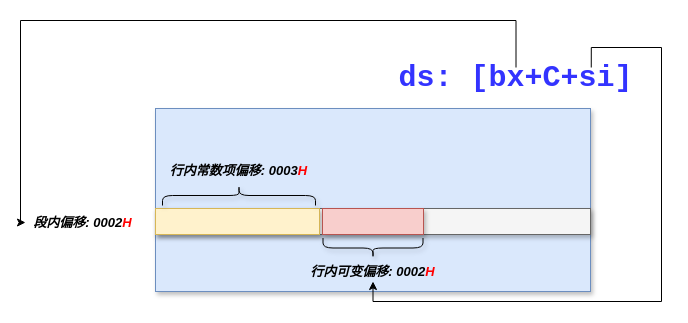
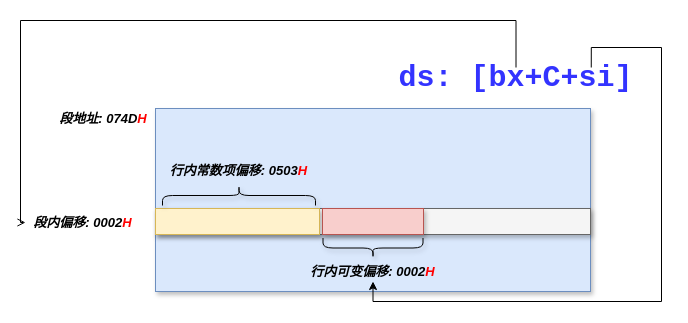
node "段地址: 074DH": added
node "行内常数项偏移: 0003H": label "行内常数项偏移: 0003H" -> "行内常数项偏移: 0503H"
edge "ds: [bx+C+si]" -> "段内偏移: 0002H": arrowhead classic -> open
